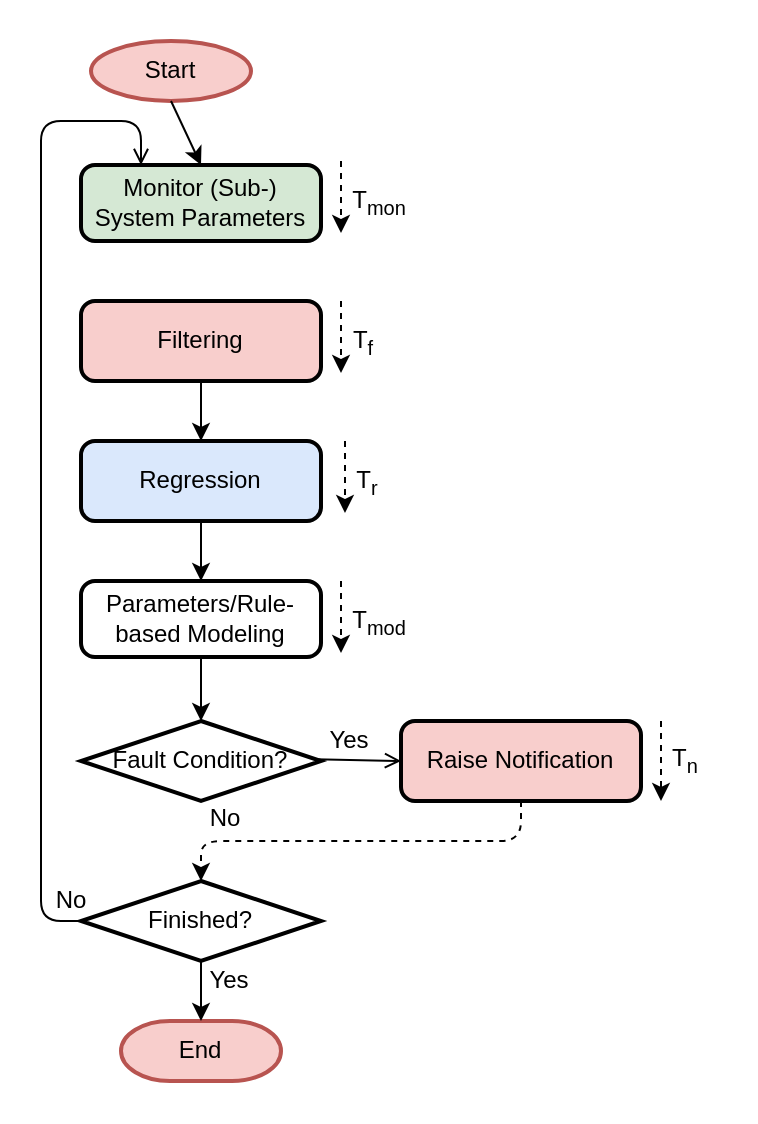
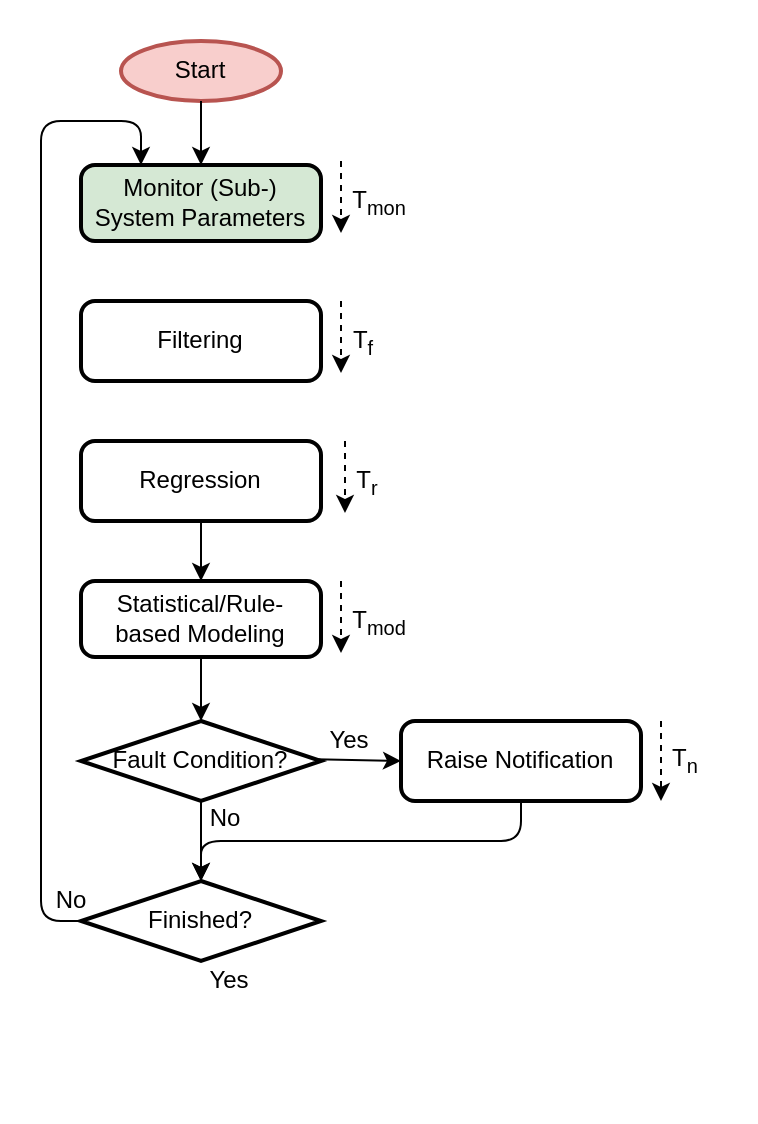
node "Start": moved (171, 71) -> (201, 71)
edge "Finished?" -> "Monitor (Sub-) System Parameters": arrowhead open -> classic
node "Filtering": fillcolor #f8cecc -> #ffffff
edge "Filtering" -> "Regression": removed
node "Regression": fillcolor #dae8fc -> #ffffff
node "Parameters/Rule-based Modeling": label "Parameters/Rule-based Modeling" -> "Statistical/Rule-based Modeling"
edge "Fault Condition?" -> "Raise Notification": arrowhead open -> classic
node "Raise Notification": fillcolor #f8cecc -> #ffffff
edge "Fault Condition?" -> "Finished?": added
edge "Raise Notification" -> "Finished?": style dashed -> solid
edge "Finished?" -> "End": removed
node "End": removed
